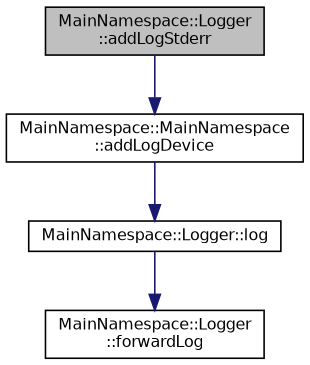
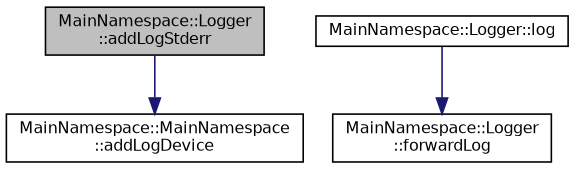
edge "MainNamespace::MainNamespace ::addLogDevice" -> "MainNamespace::Logger::log": removed
